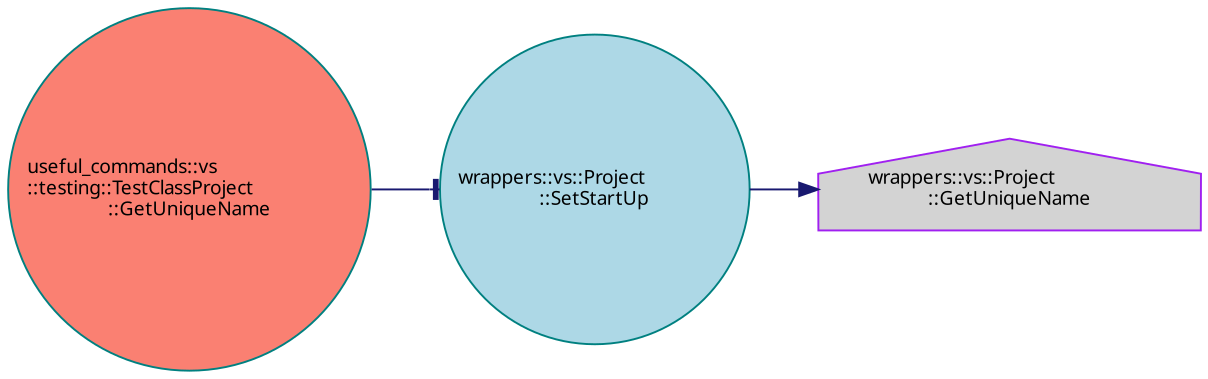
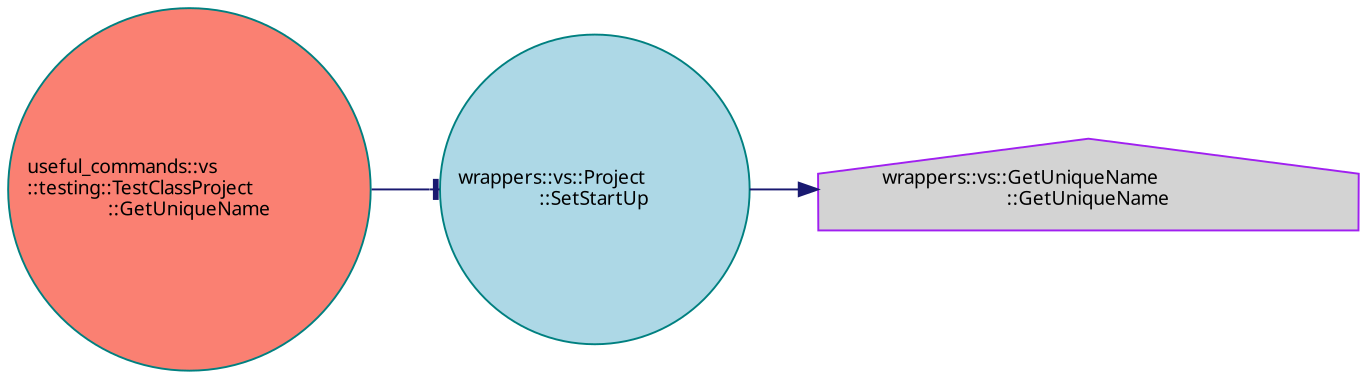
node "wrappers::vs::Project ::GetUniqueName": label "wrappers::vs::Project ::GetUniqueName" -> "wrappers::vs::GetUniqueName ::GetUniqueName"
